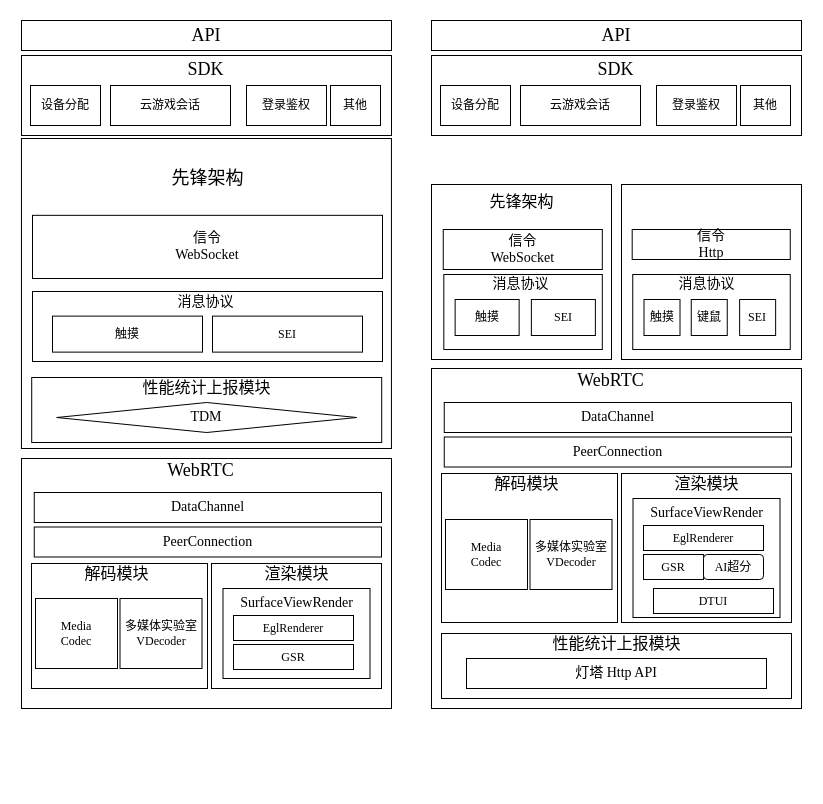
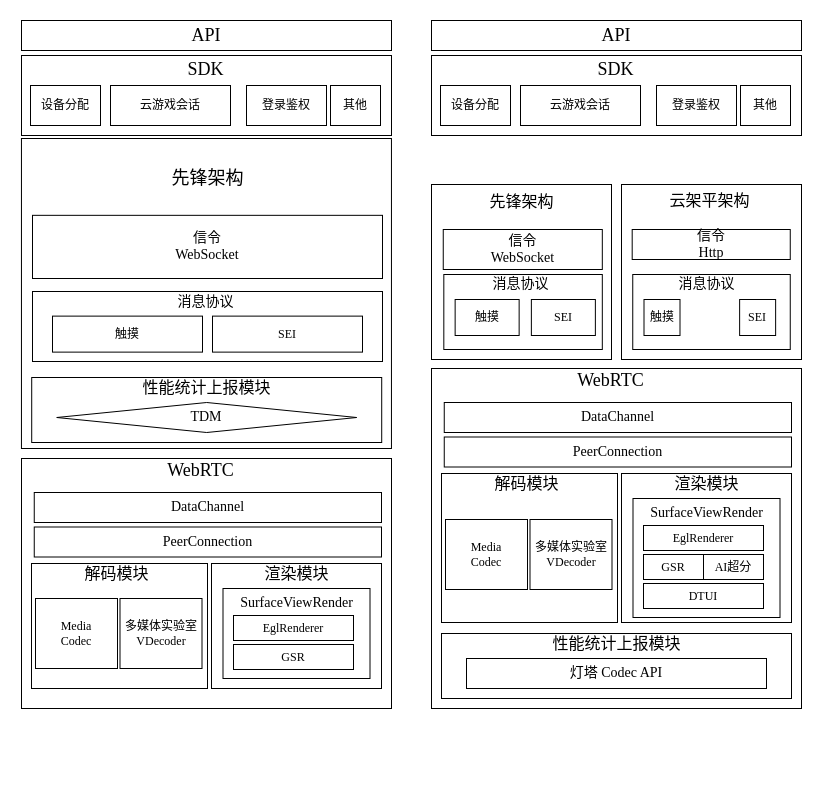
node "云架平架构": added
node "键鼠": removed
node "AI超分": shape rounded rectangle -> rectangle
node "DTUI": moved (714, 601) -> (704, 596)
node "灯塔 Http API": label "灯塔 Http API" -> "灯塔 Codec API"
